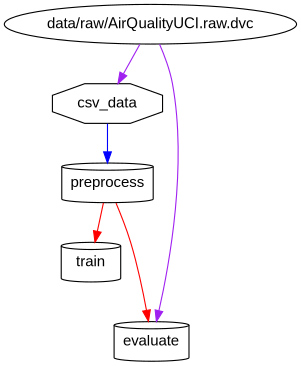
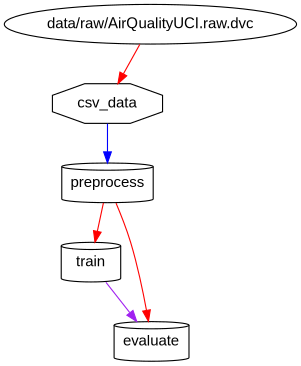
edge "data/raw/AirQualityUCI.raw.dvc" -> "csv_data": color purple -> red
edge "data/raw/AirQualityUCI.raw.dvc" -> "evaluate": now "train" -> "evaluate"
